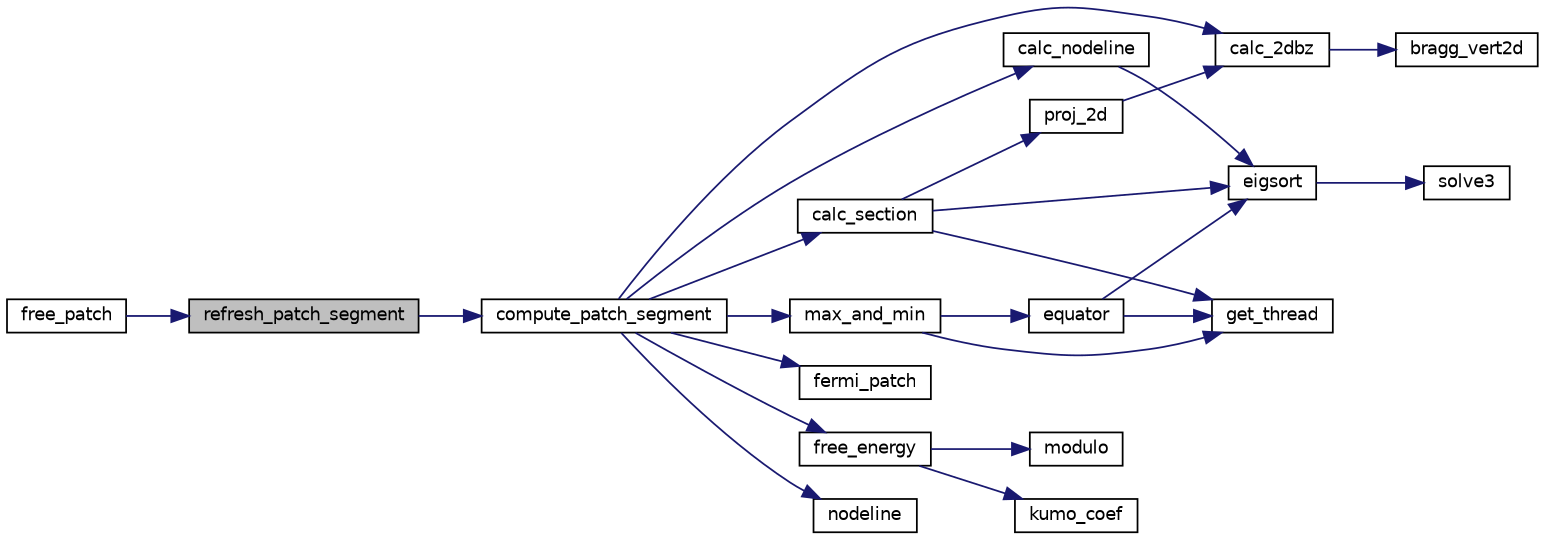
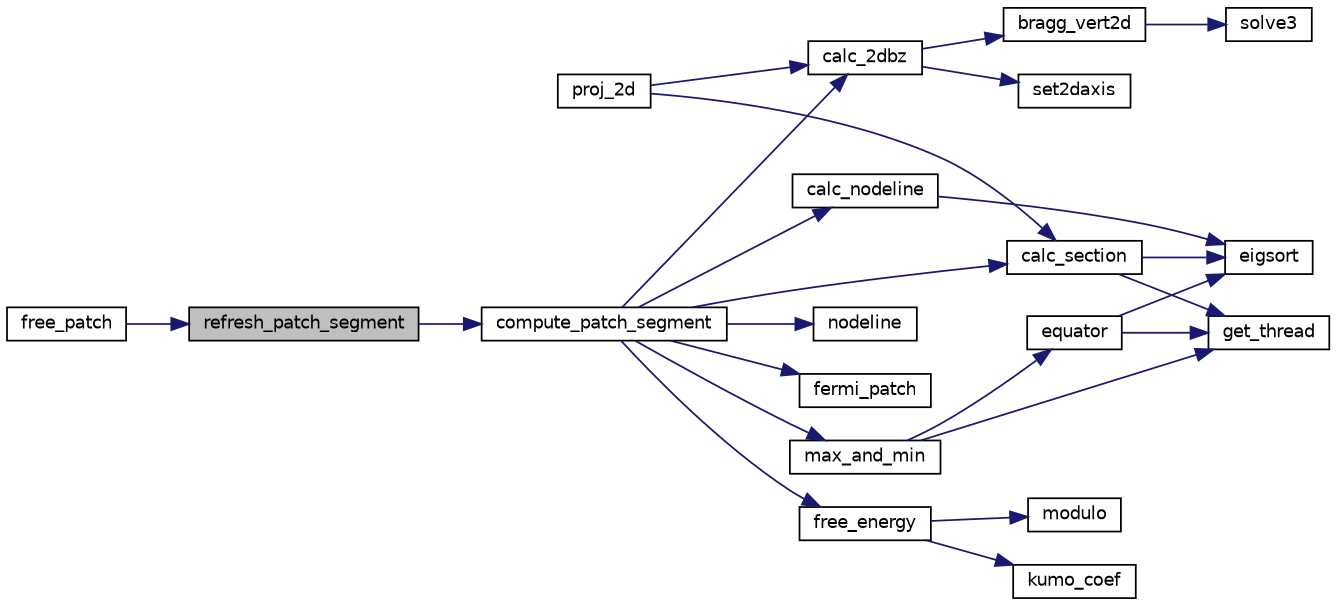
node "set2daxis": added
edge "calc_section" -> "proj_2d": reversed
edge "eigsort" -> "solve3": now "bragg_vert2d" -> "solve3"
